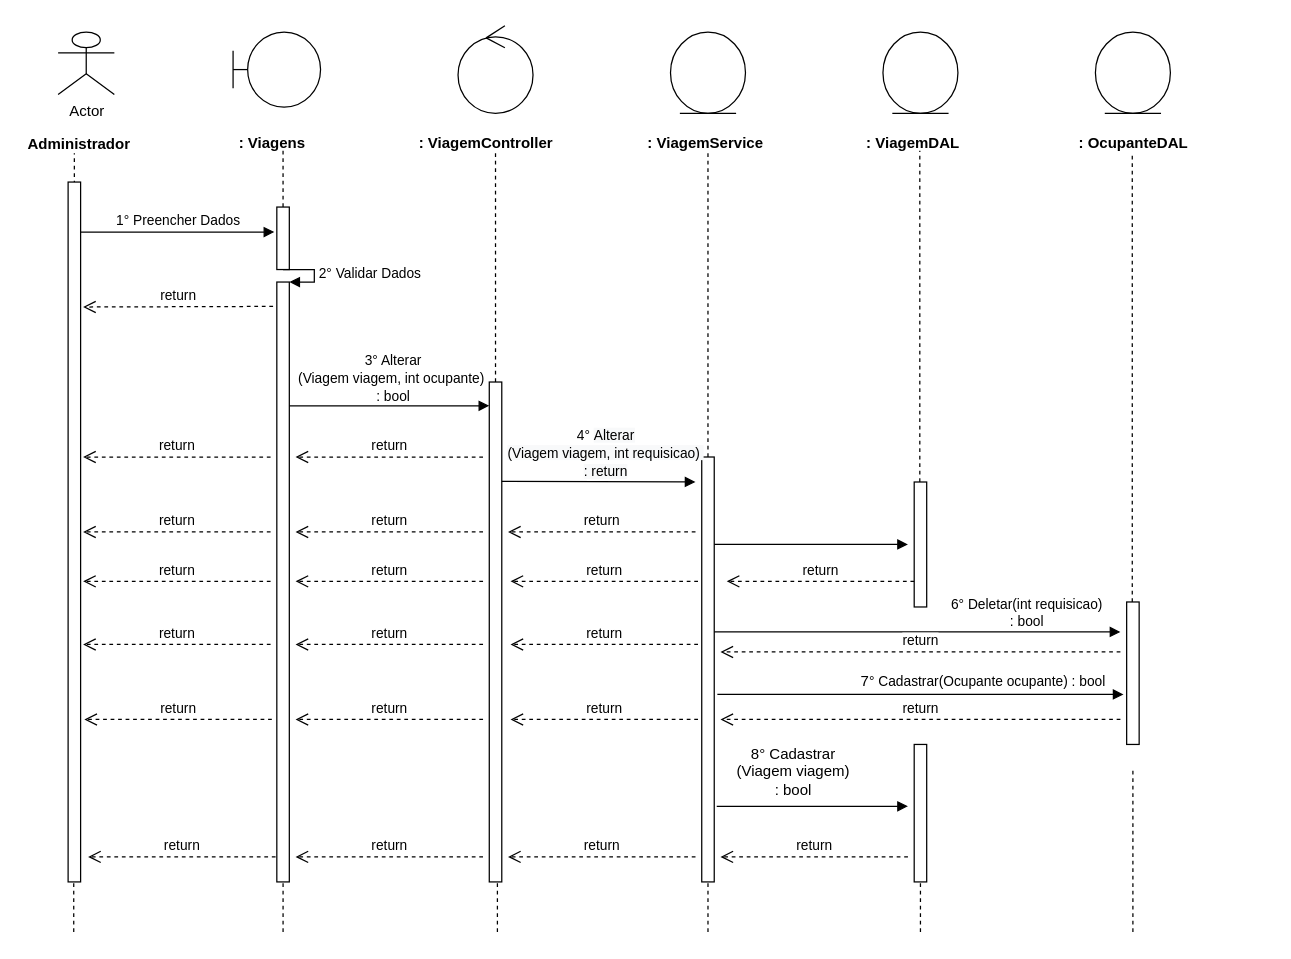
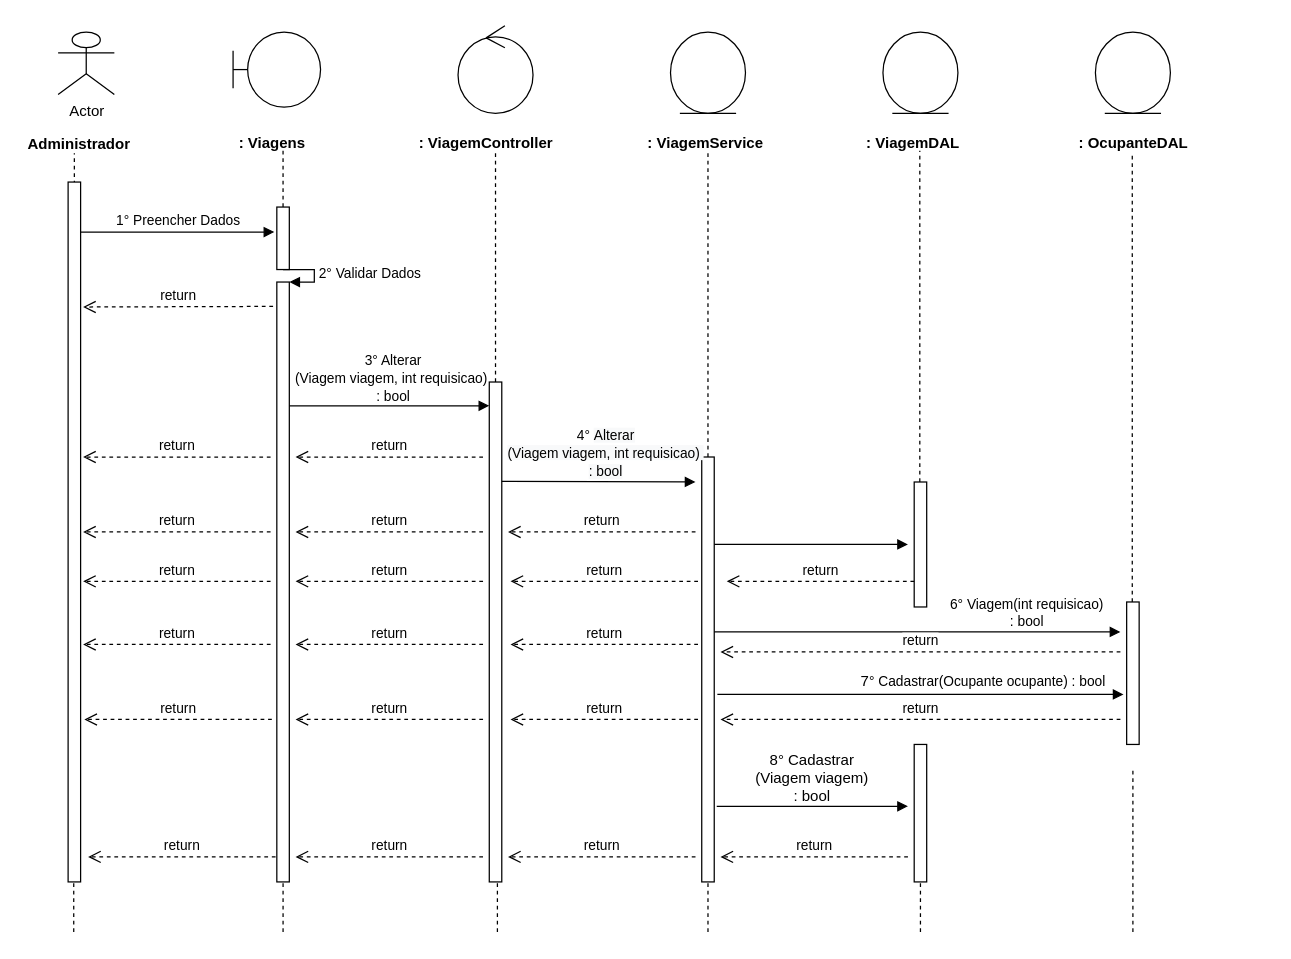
node "3° Alterar (Viagem viagem, int ocupante) : bool": label "3° Alterar (Viagem viagem, int ocupante) : bool" -> "3° Alterar (Viagem viagem, int requisicao) : bool"
node "4° Alterar(Viagem viagem, int requisicao) : return": label "4° Alterar(Viagem viagem, int requisicao) : return" -> "4° Alterar(Viagem viagem, int requisicao) : bool"
node "6° Deletar(int requisicao) : bool": label "6° Deletar(int requisicao) : bool" -> "6° Viagem(int requisicao) : bool"
node "8° Cadastrar (Viagem viagem) : bool": moved (793, 767) -> (812, 773)
